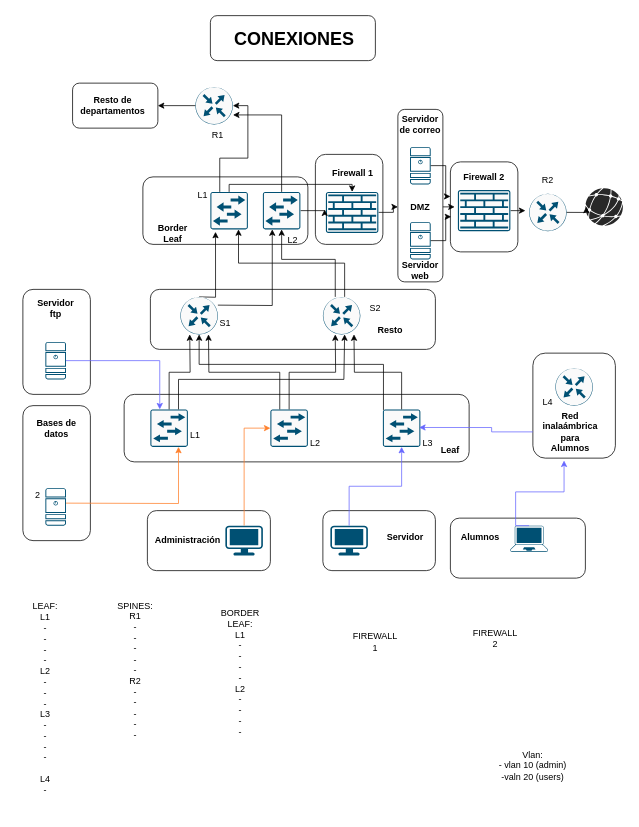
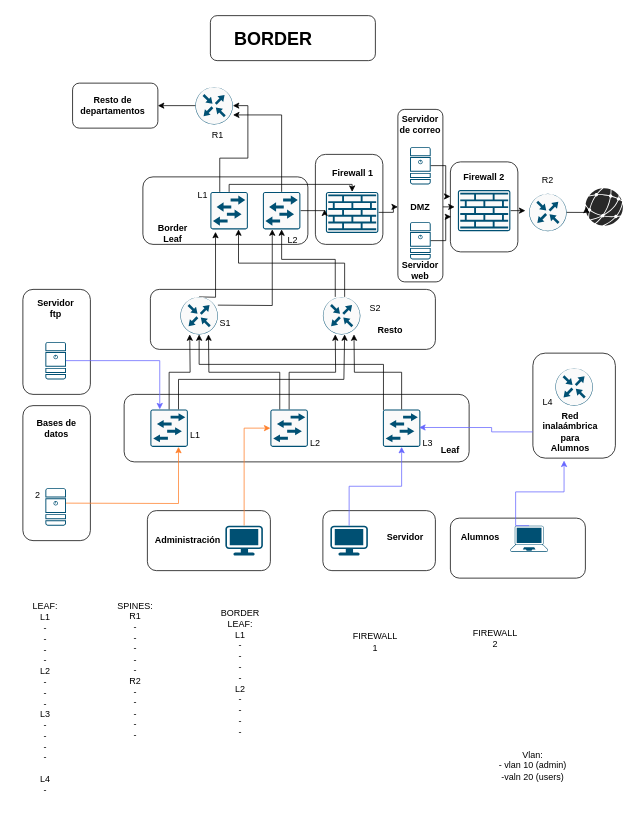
node "CONEXIONES": label "CONEXIONES" -> "BORDER"
